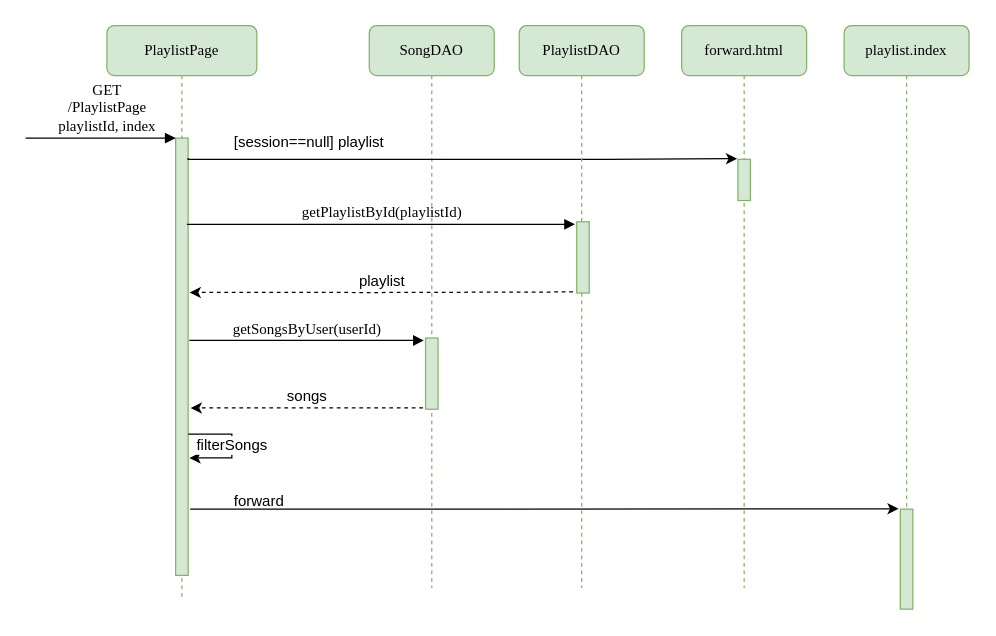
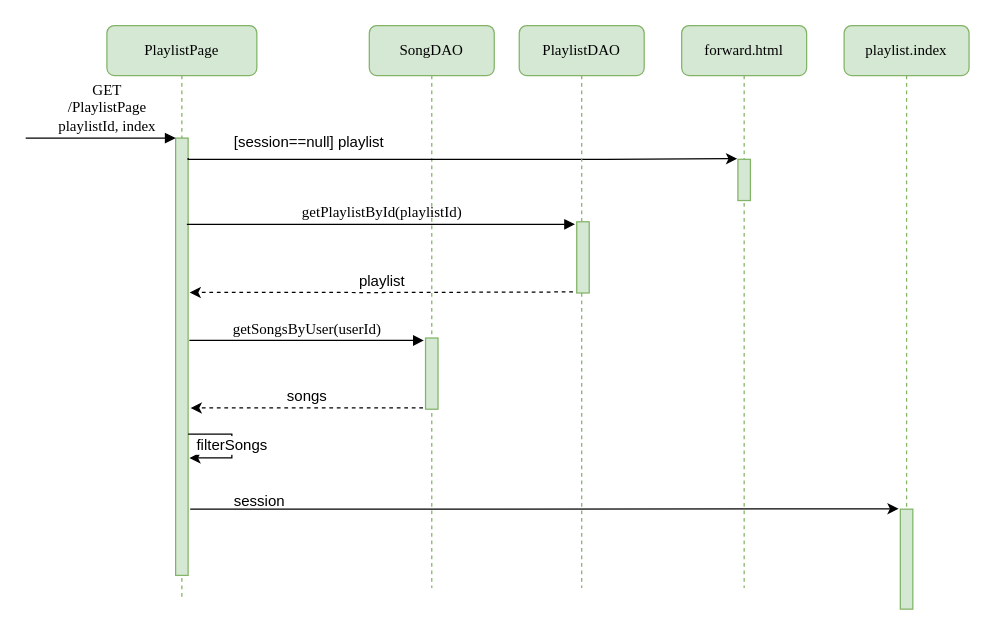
node "forward": label "forward" -> "session"
